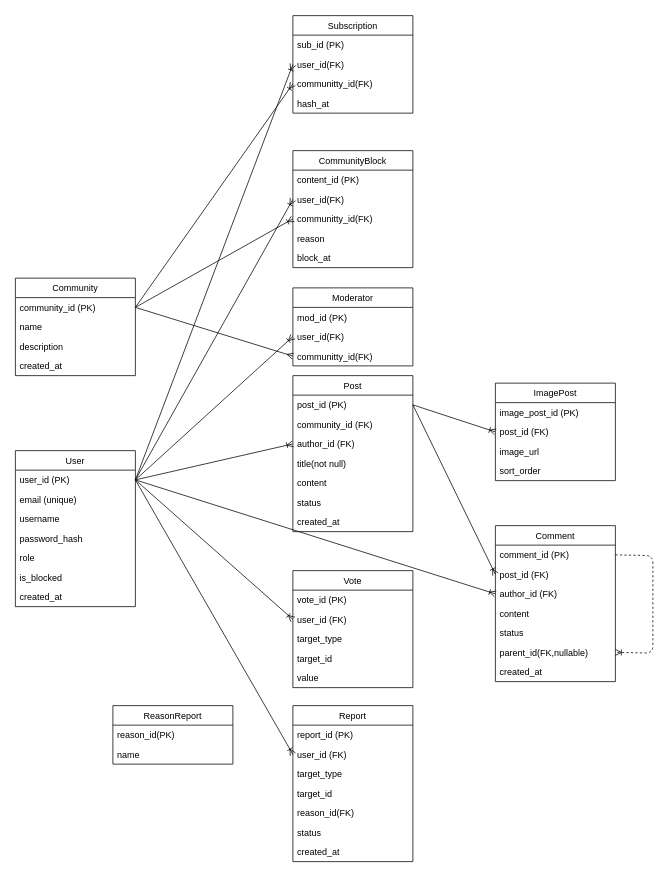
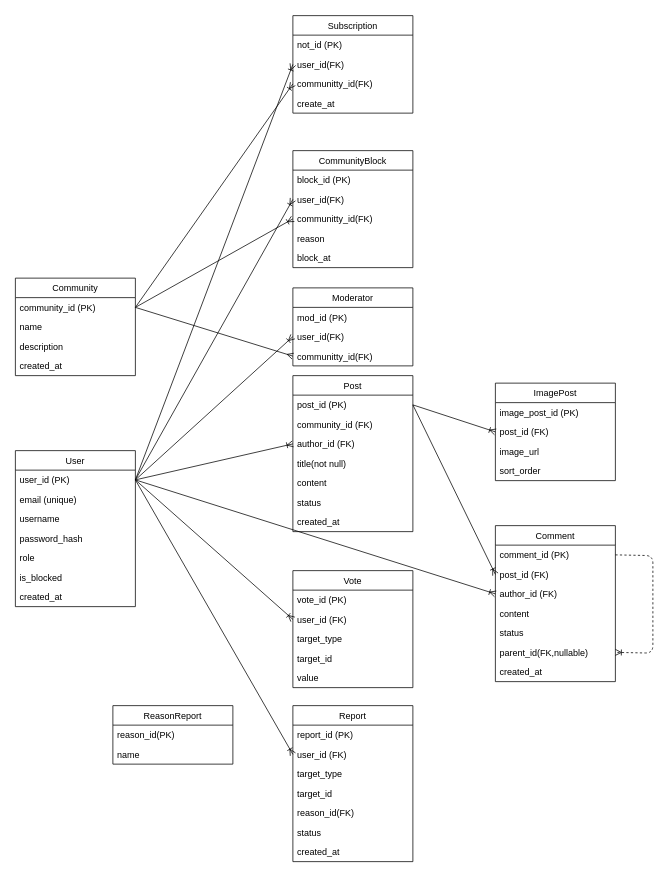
node "sub_id (PK)": label "sub_id (PK)" -> "not_id (PK)"
node "hash_at": label "hash_at" -> "create_at"
node "content_id (PK)": label "content_id (PK)" -> "block_id (PK)"
